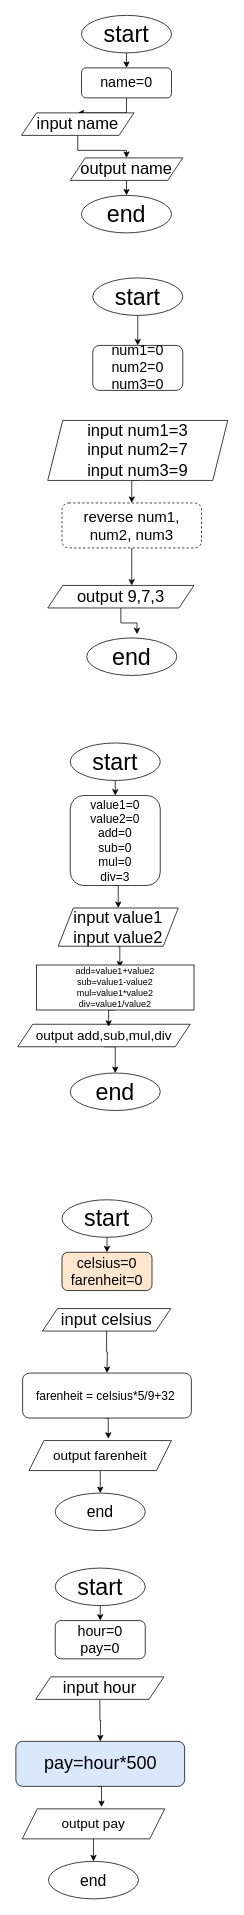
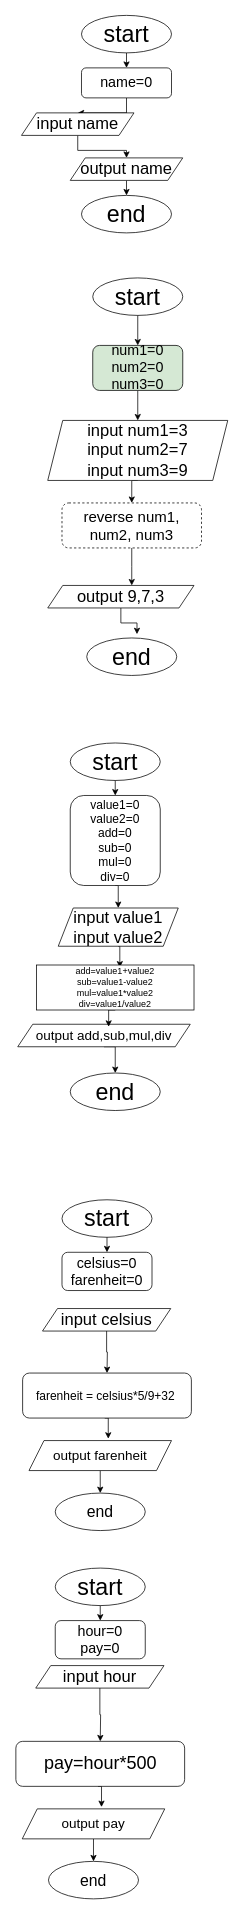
node "num1=0 num2=0 num3=0": fillcolor #ffffff -> #d5e8d4
edge "num1=0 num2=0 num3=0" -> "input num1=3 input num2=7 input num3=9": added
node "value1=0 value2=0 add=0 sub=0 mul=0 div=3": label "value1=0 value2=0 add=0 sub=0 mul=0 div=3" -> "value1=0 value2=0 add=0 sub=0 mul=0 div=0"
node "celsius=0 farenheit=0": fillcolor #ffe6cc -> #ffffff
node "input hour": moved (100, 1688) -> (100, 1677)
node "pay=hour*500": fillcolor #dae8fc -> #ffffff
